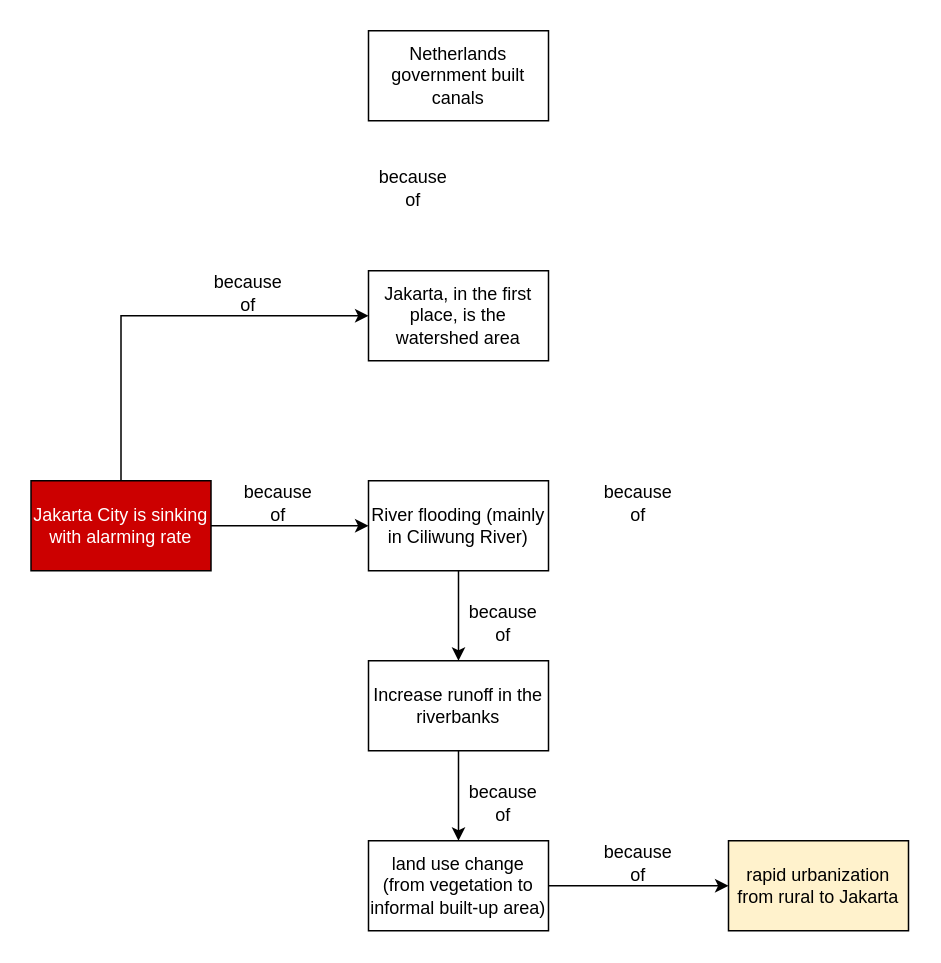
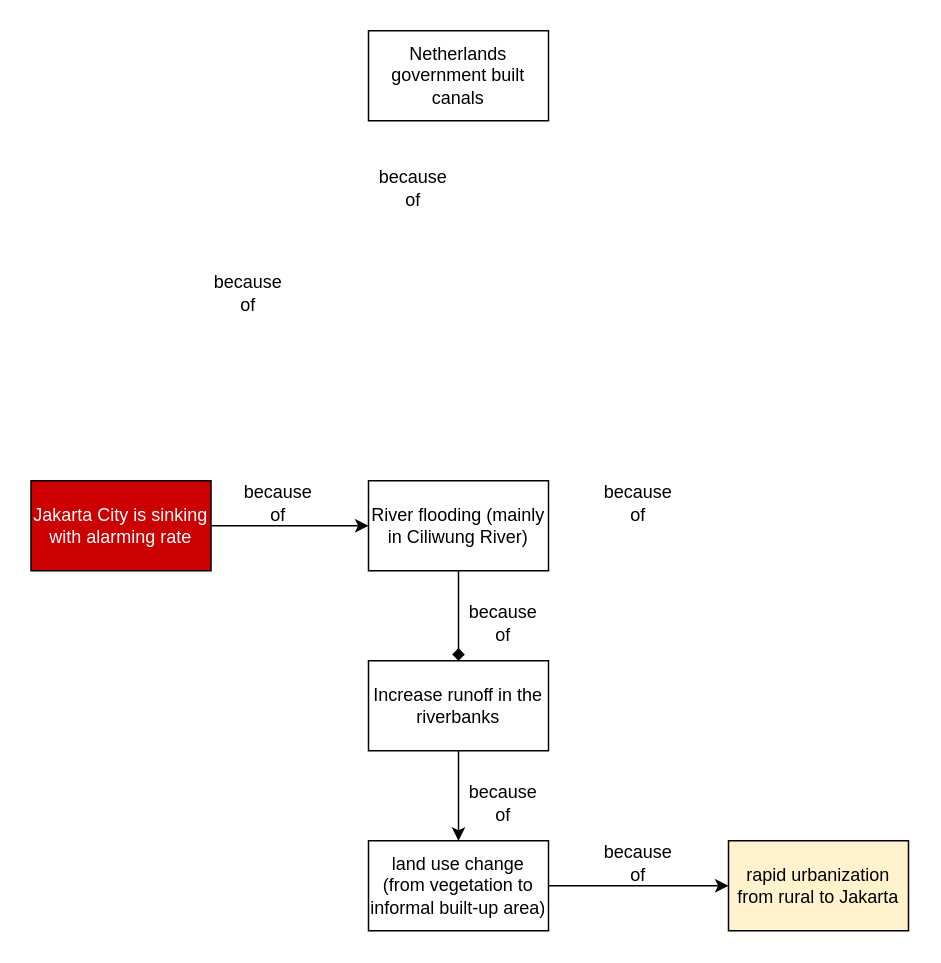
edge "Jakarta City is sinking with alarming rate" -> "Jakarta, in the first place, is the watershed area": removed
node "Jakarta, in the first place, is the watershed area": removed
edge "River flooding (mainly in Ciliwung River)" -> "Increase runoff in the riverbanks": arrowhead classic -> diamond
